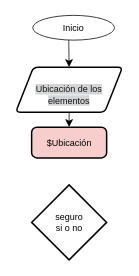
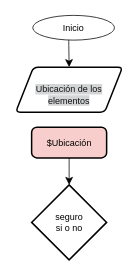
edge "Ubicación de los elementos" -> "$Ubicación": removed
edge "$Ubicación" -> "seguro si o no": added
